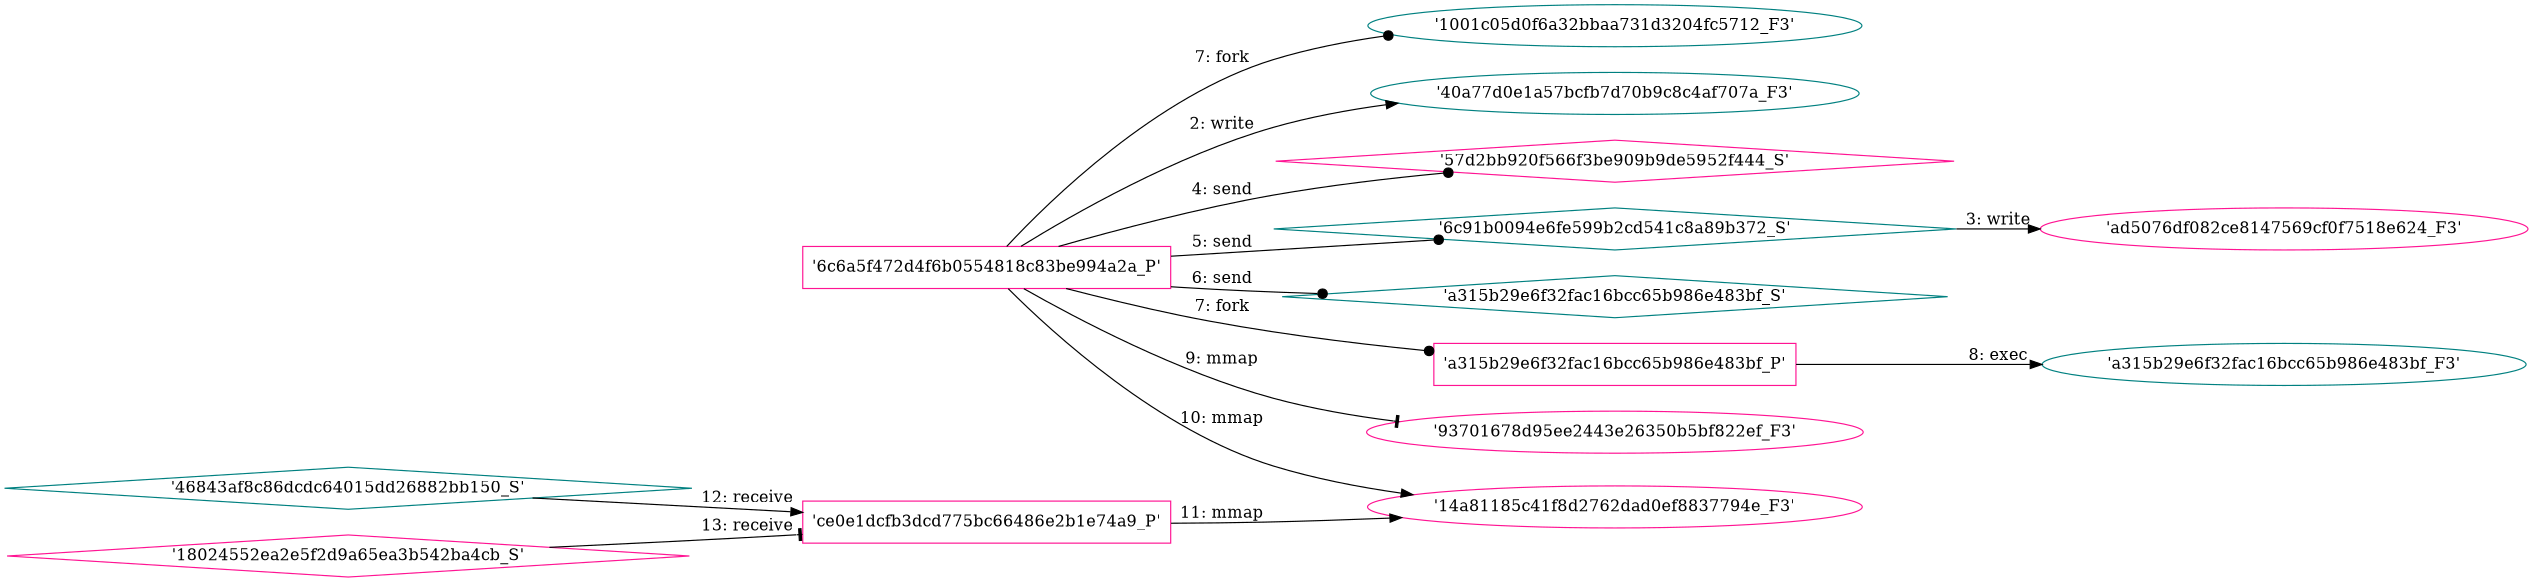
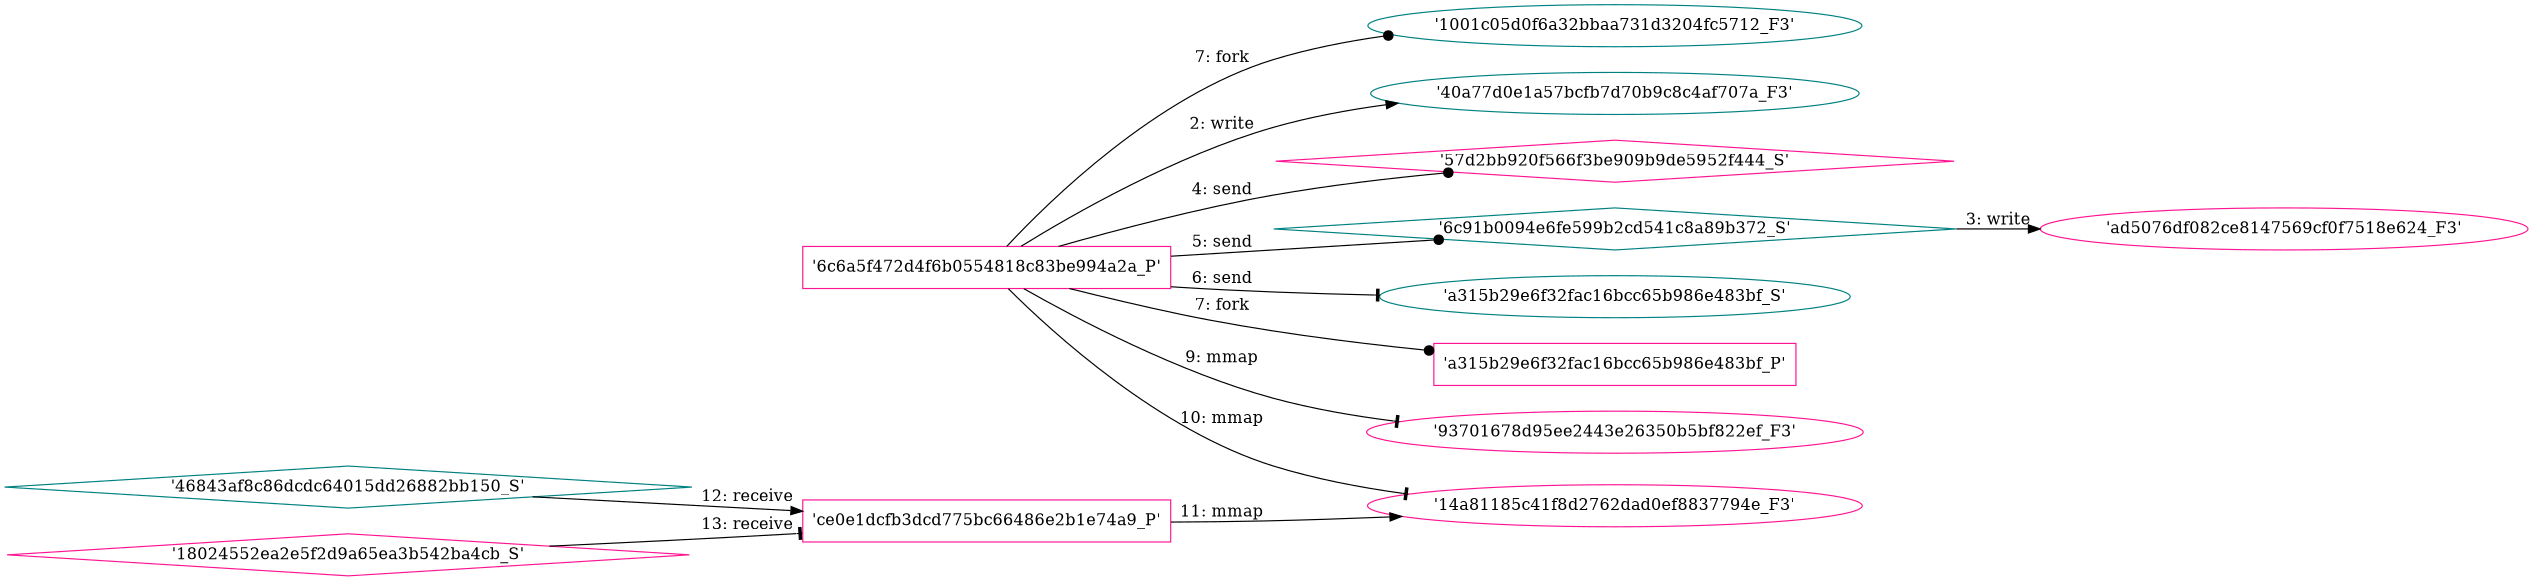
edge "'6c6a5f472d4f6b0554818c83be994a2a_P'" -> "'a315b29e6f32fac16bcc65b986e483bf_S'": arrowhead dot -> tee
node "'a315b29e6f32fac16bcc65b986e483bf_S'": shape diamond -> ellipse
node "'a315b29e6f32fac16bcc65b986e483bf_F3'": removed
edge "'6c6a5f472d4f6b0554818c83be994a2a_P'" -> "'14a81185c41f8d2762dad0ef8837794e_F3'": arrowhead normal -> tee
